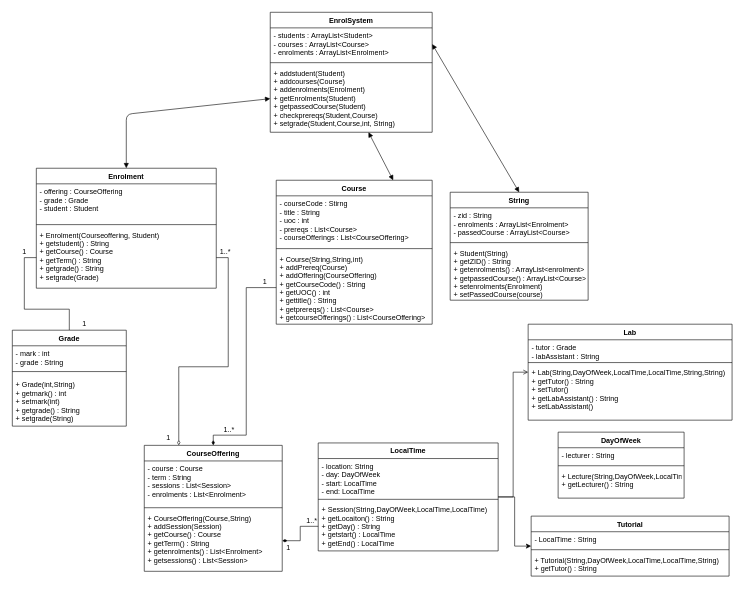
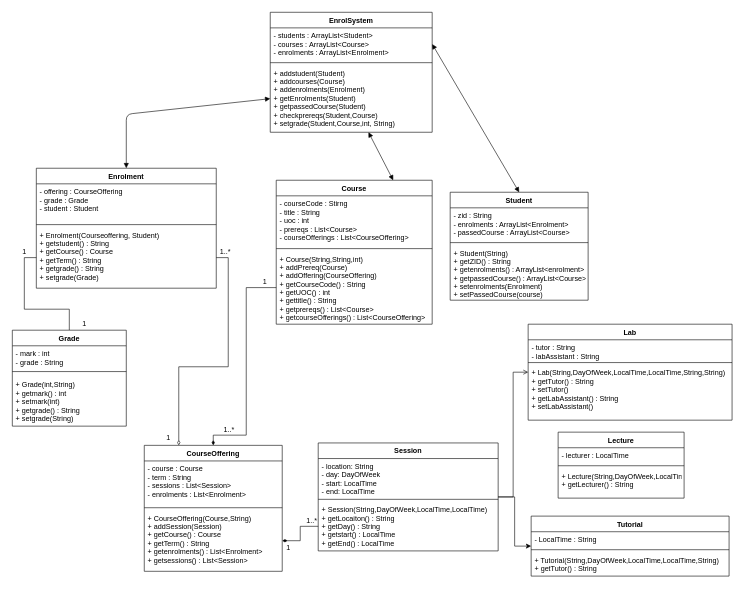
node "String": label "String" -> "Student"
node "- tutor : Grade - labAssistant : String": label "- tutor : Grade - labAssistant : String" -> "- tutor : String - labAssistant : String"
node "DayOfWeek": label "DayOfWeek" -> "Lecture"
node "LocalTime": label "LocalTime" -> "Session"
node "- lecturer : String": label "- lecturer : String" -> "- lecturer : LocalTime"
